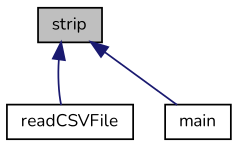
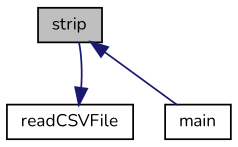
edge "readCSVFile" -> "strip": reversed
